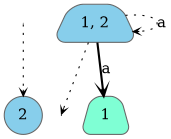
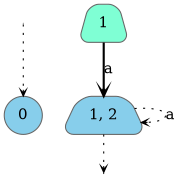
edge "1, 2" -> "1": reversed
node "2": label "2" -> "0"
